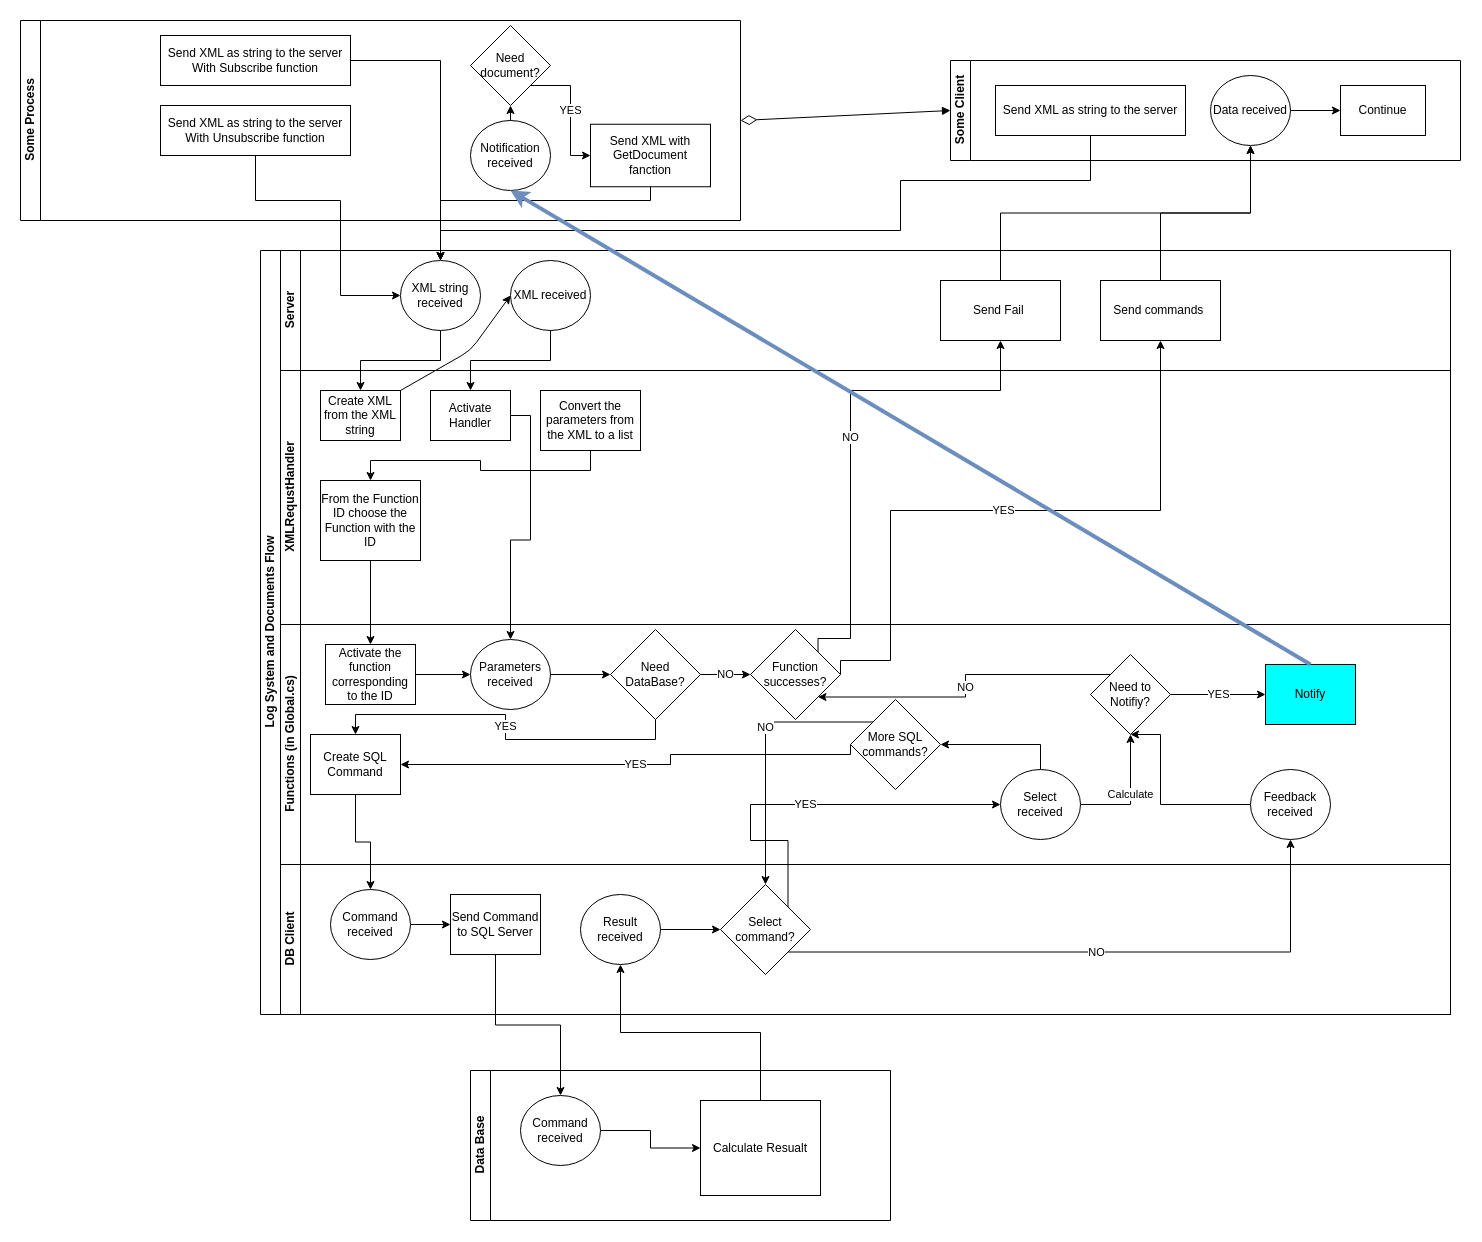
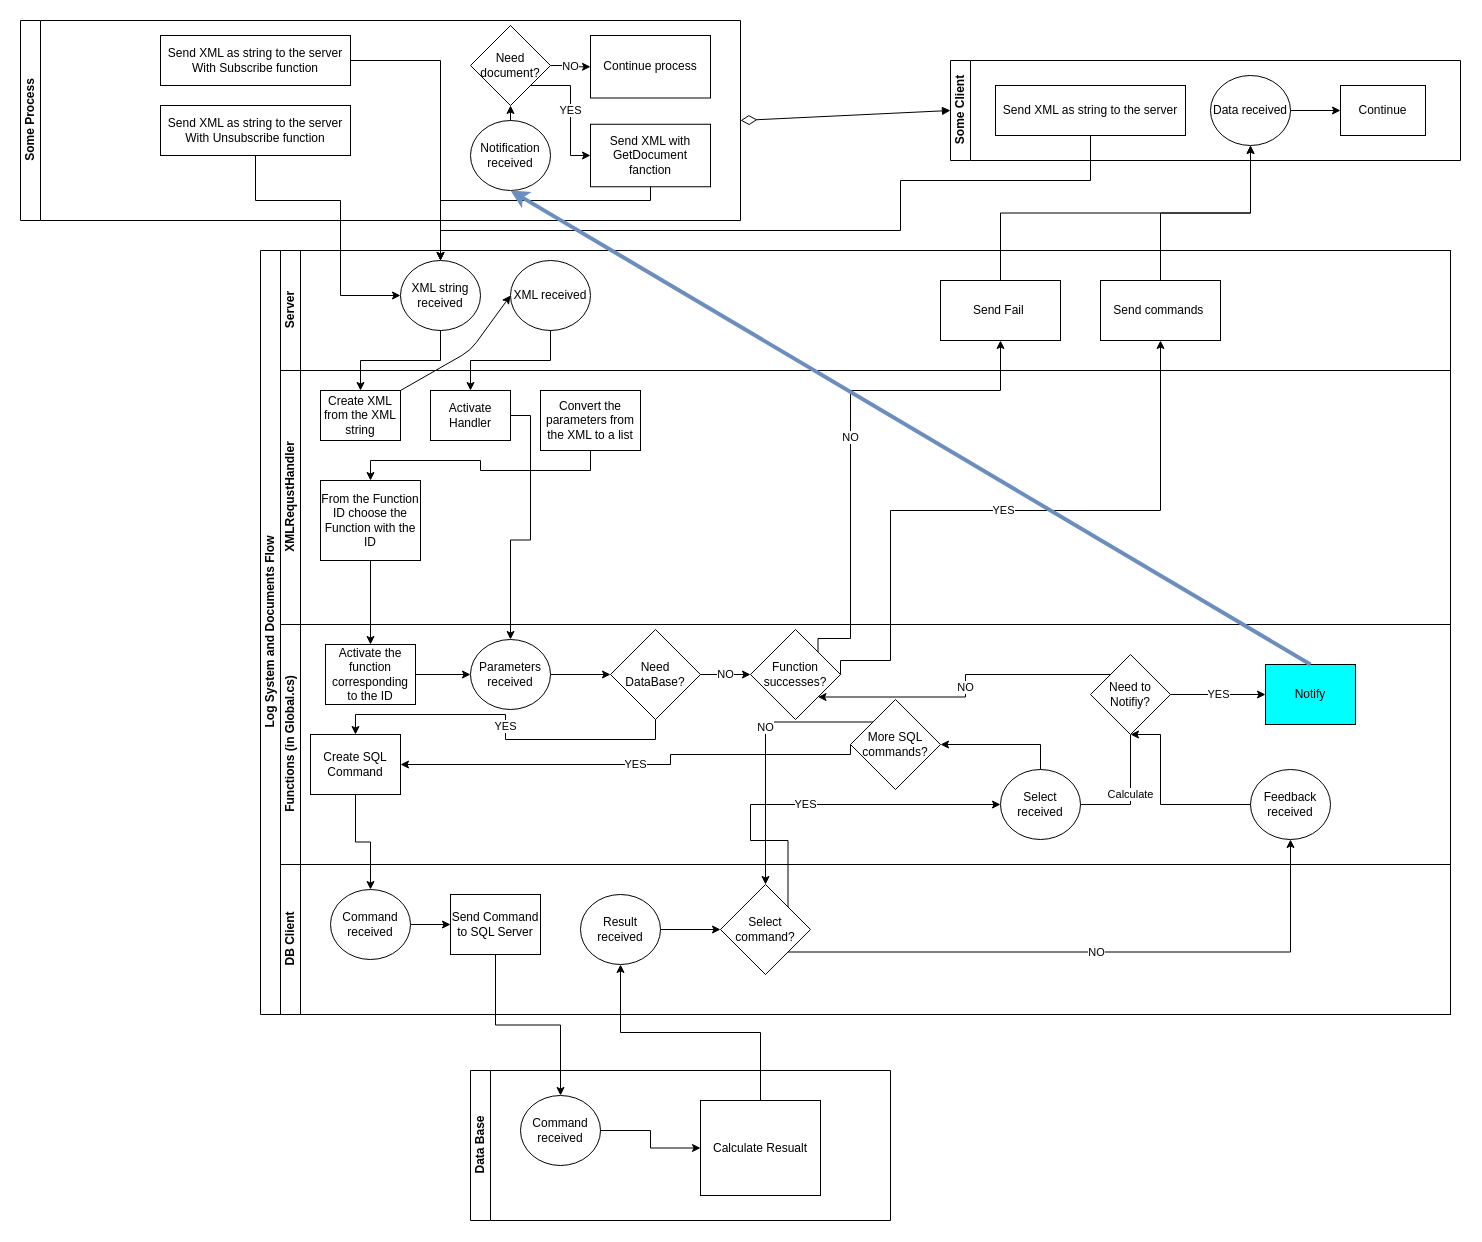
edge "Need document?" -> "Continue process": added, label "NO"
node "Continue process": added
edge "Select received" -> "Need to Notifiy?": arrowhead classic -> none
